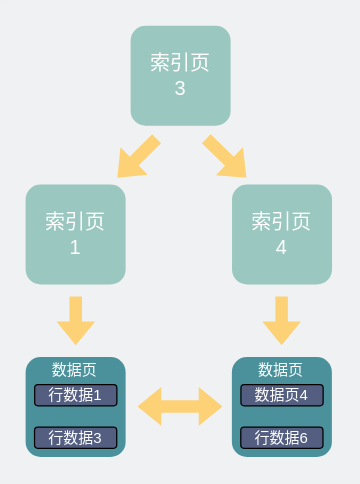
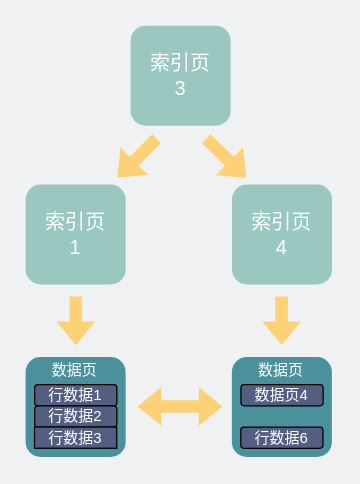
node "行数据2": added
node "行数据3": shape rounded rectangle -> rectangle
